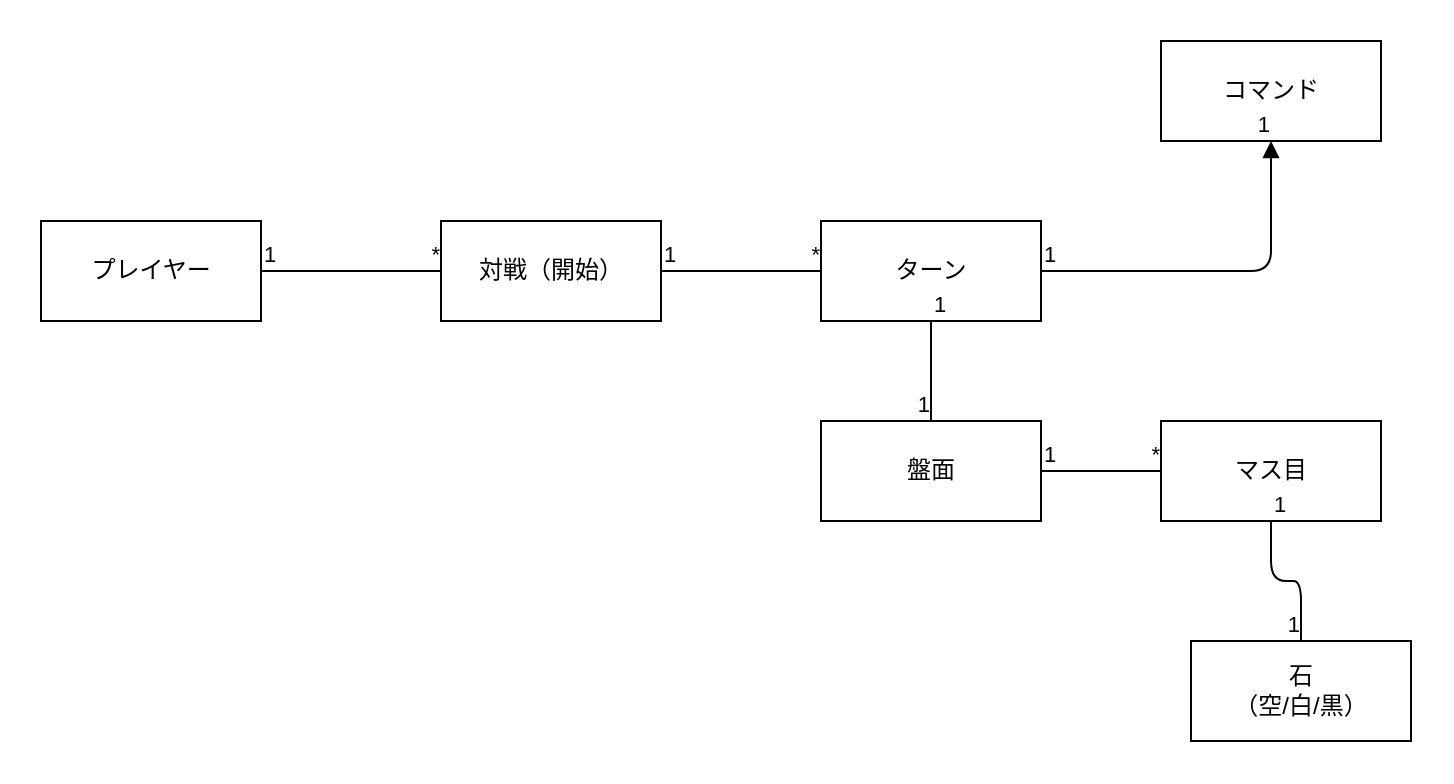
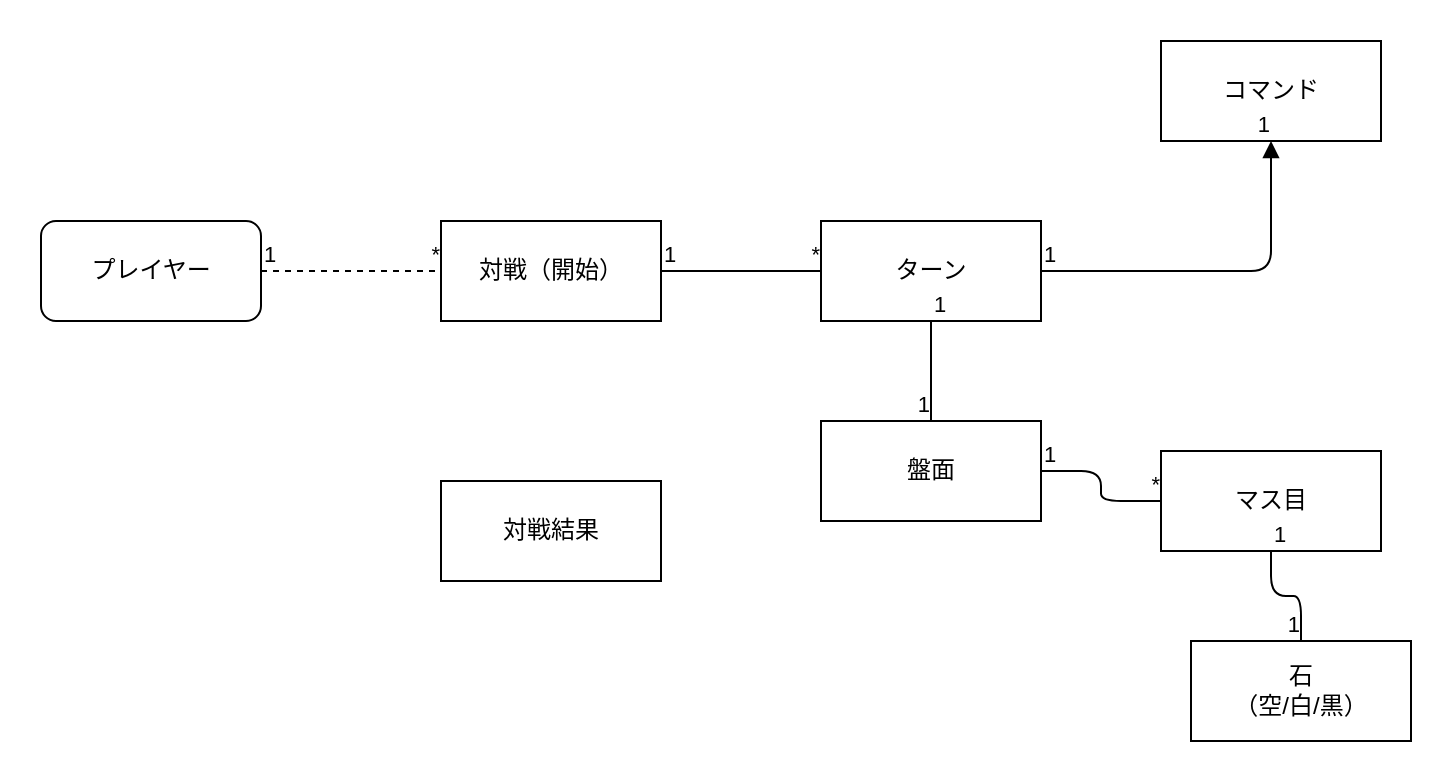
node "プレイヤー": shape rectangle -> rounded rectangle
edge "プレイヤー" -- "対戦（開始）": style solid -> dashed
node "マス目": moved (1271, 471) -> (1271, 501)
node "対戦結果": added
